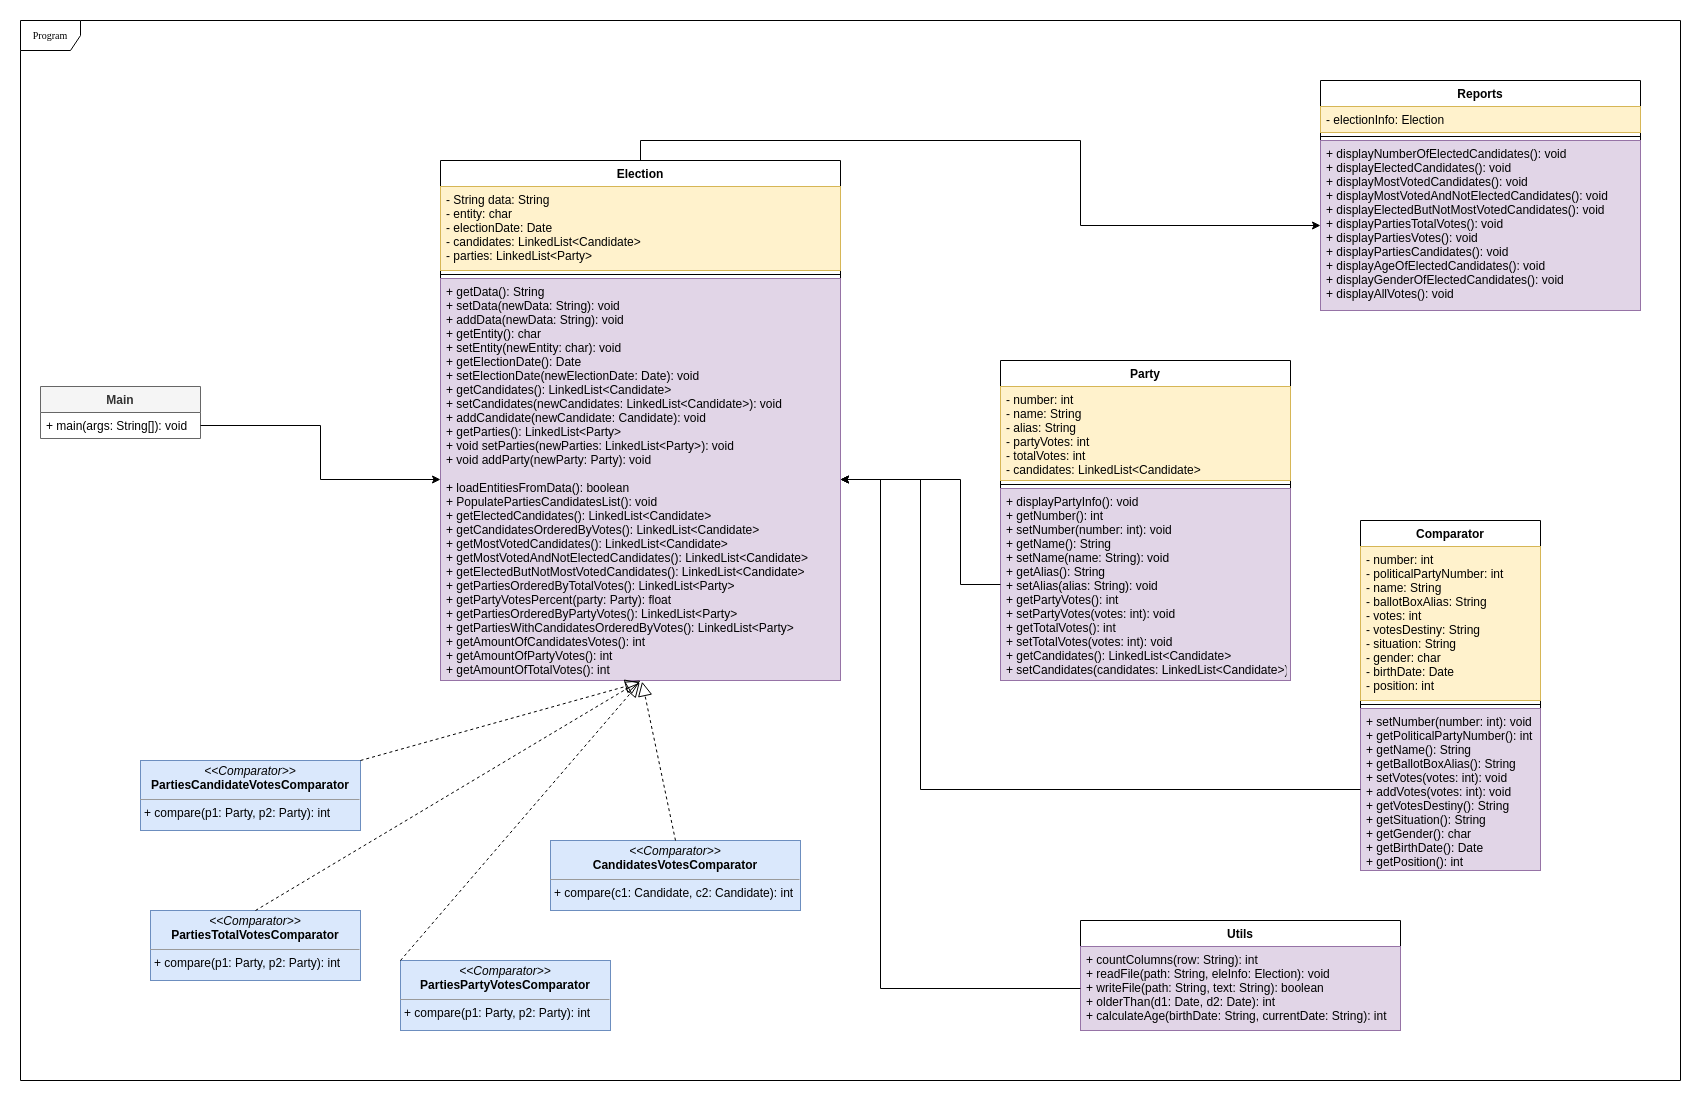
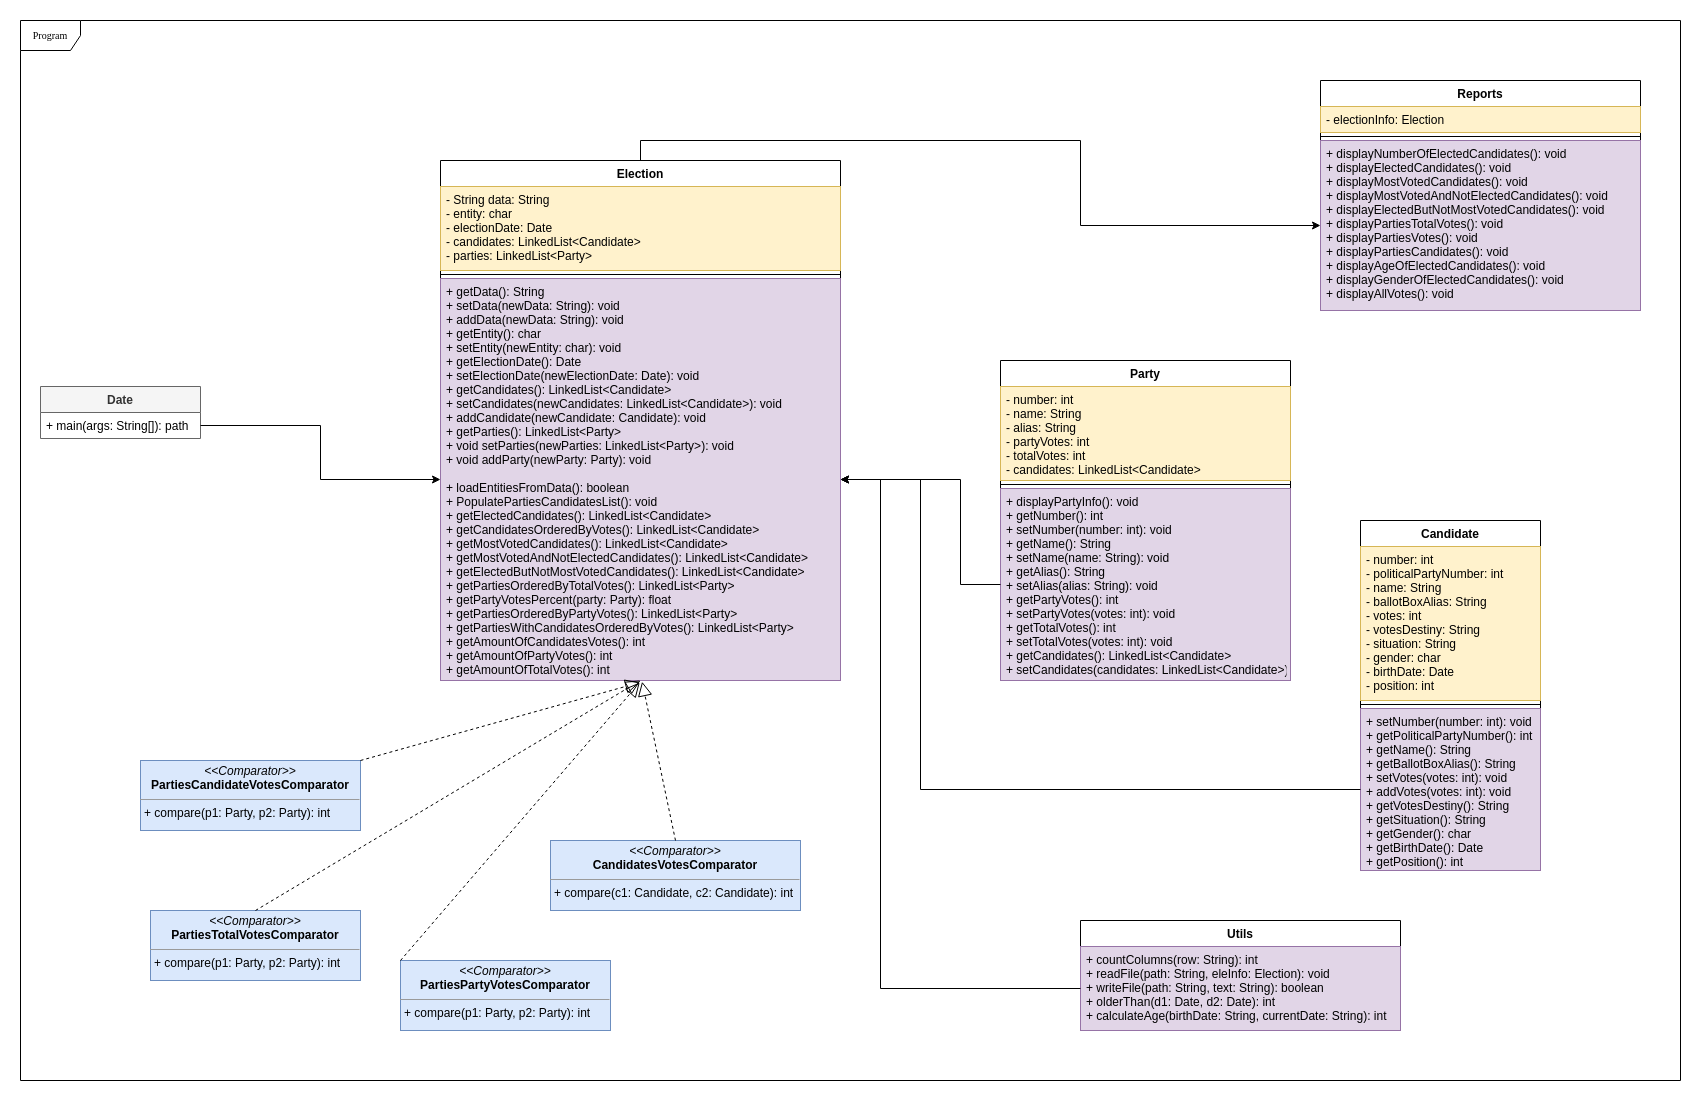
node "Main": label "Main" -> "Date"
node "+ main(args: String[]): void": label "+ main(args: String[]): void" -> "+ main(args: String[]): path"
node "Comparator": label "Comparator" -> "Candidate"
